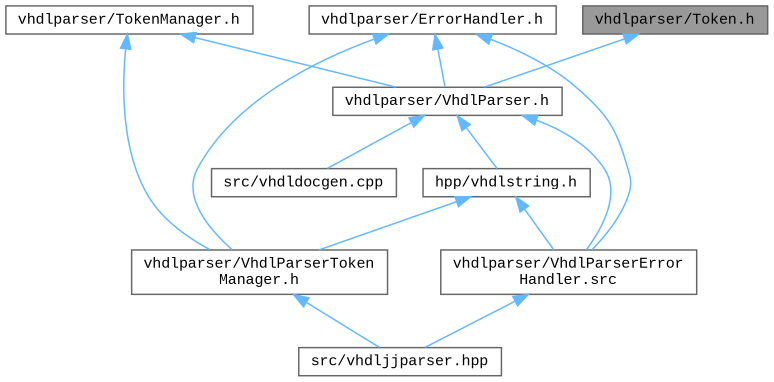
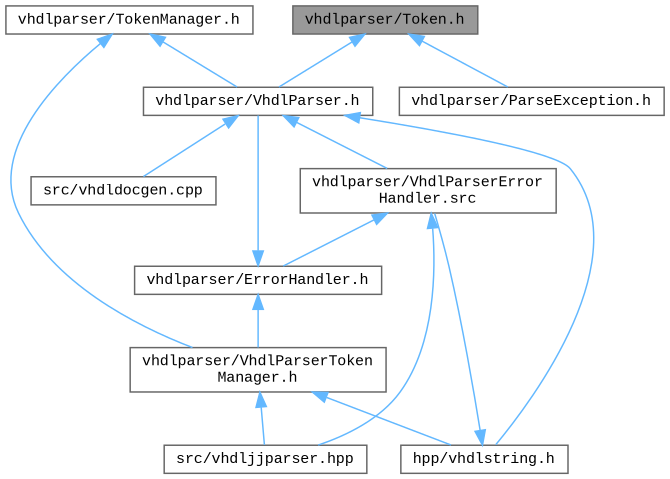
node "vhdlparser/ParseException.h": added
edge "vhdlparser/VhdlParserError Handler.src" -> "vhdlparser/ErrorHandler.h": reversed
edge "vhdlparser/VhdlParserToken Manager.h" -> "hpp/vhdlstring.h": reversed
